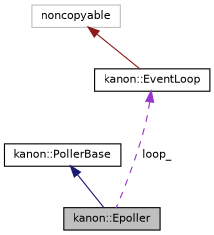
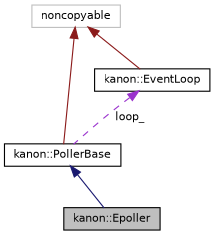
edge "kanon::PollerBase" -> "noncopyable": added
edge "kanon::Epoller" -> "kanon::EventLoop": now "kanon::PollerBase" -> "kanon::EventLoop"
